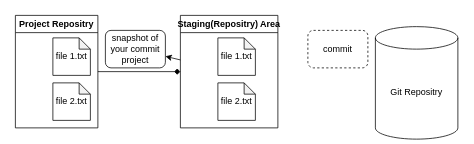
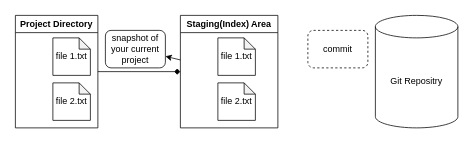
node "Project Repositry": label "Project Repositry" -> "Project Directory"
node "Staging(Repositry) Area": label "Staging(Repositry) Area" -> "Staging(Index) Area"
node "snapshot of your commit project": label "snapshot of your commit project" -> "snapshot of your current project"
node "Git Repositry": moved (417, 83) -> (417, 72)
